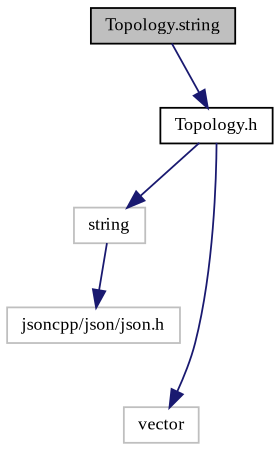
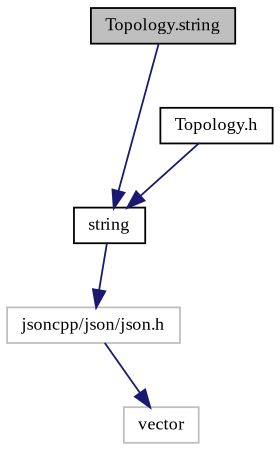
edge "Topology.string" -> "Topology.h": now "Topology.string" -> "string"
node "string": color grey75 -> black
edge "Topology.h" -> "vector": now "jsoncpp/json/json.h" -> "vector"
